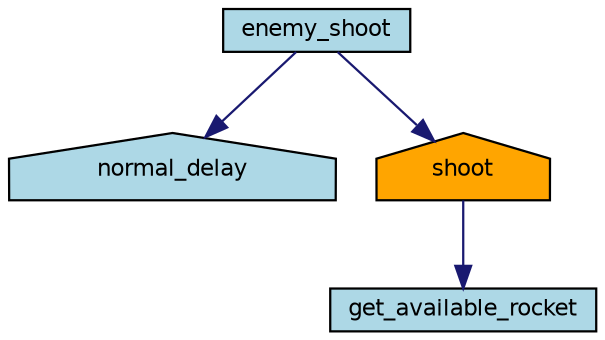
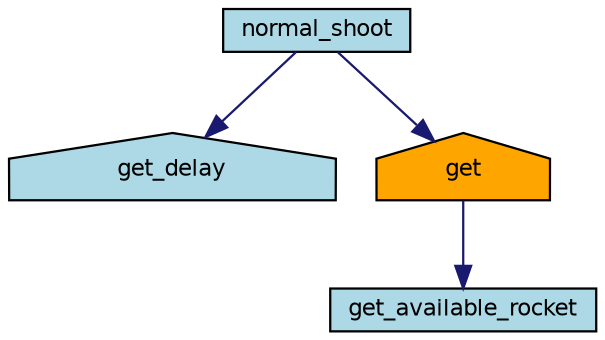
node "enemy_shoot": label "enemy_shoot" -> "normal_shoot"
node "normal_delay": label "normal_delay" -> "get_delay"
node "shoot": label "shoot" -> "get"
